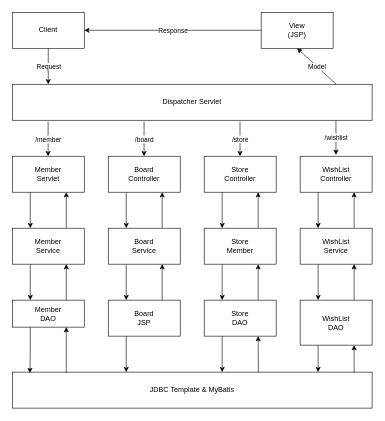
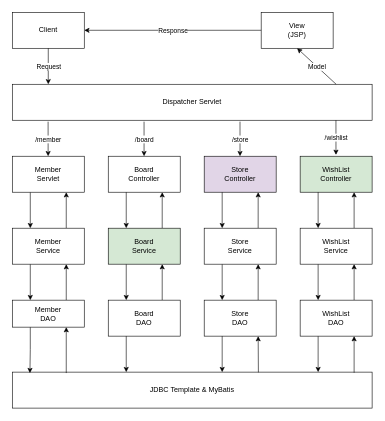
node "Store Controller": fillcolor #ffffff -> #e1d5e7
node "WishList Controller": fillcolor #ffffff -> #d5e8d4
node "Board Service": fillcolor #ffffff -> #d5e8d4
node "StoreMember": label "StoreMember" -> "StoreService"
node "Board JSP": label "Board JSP" -> "Board DAO"
node "WishList DAO": size 72x45 -> 72x36
